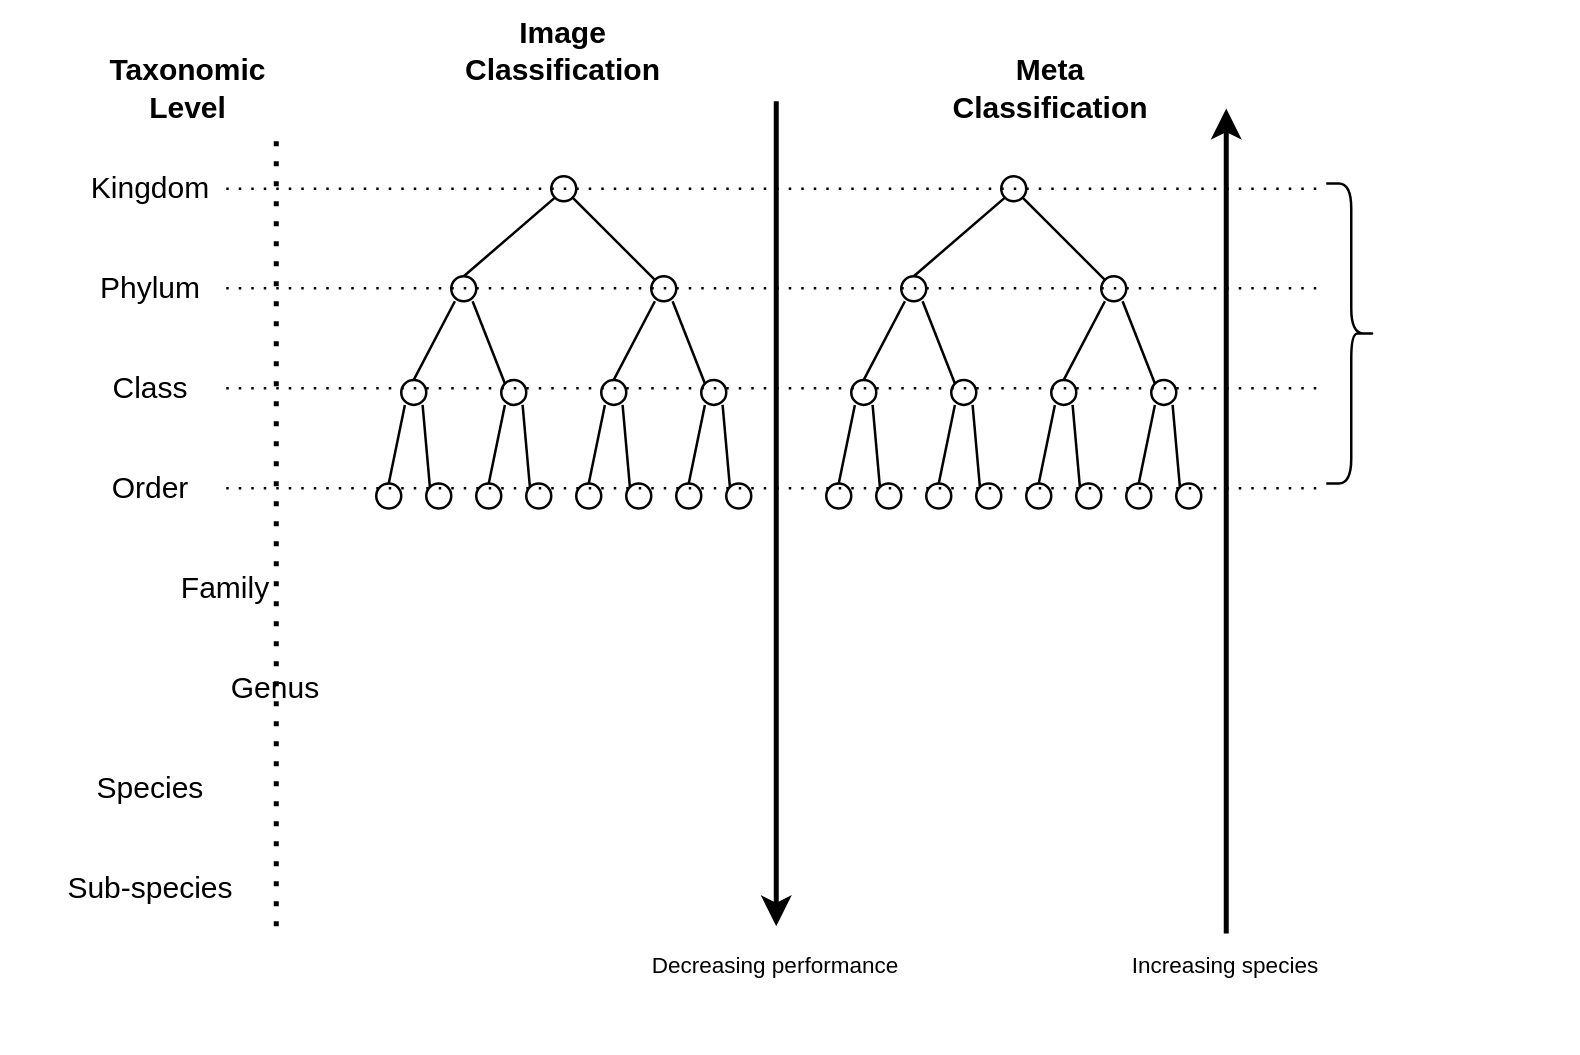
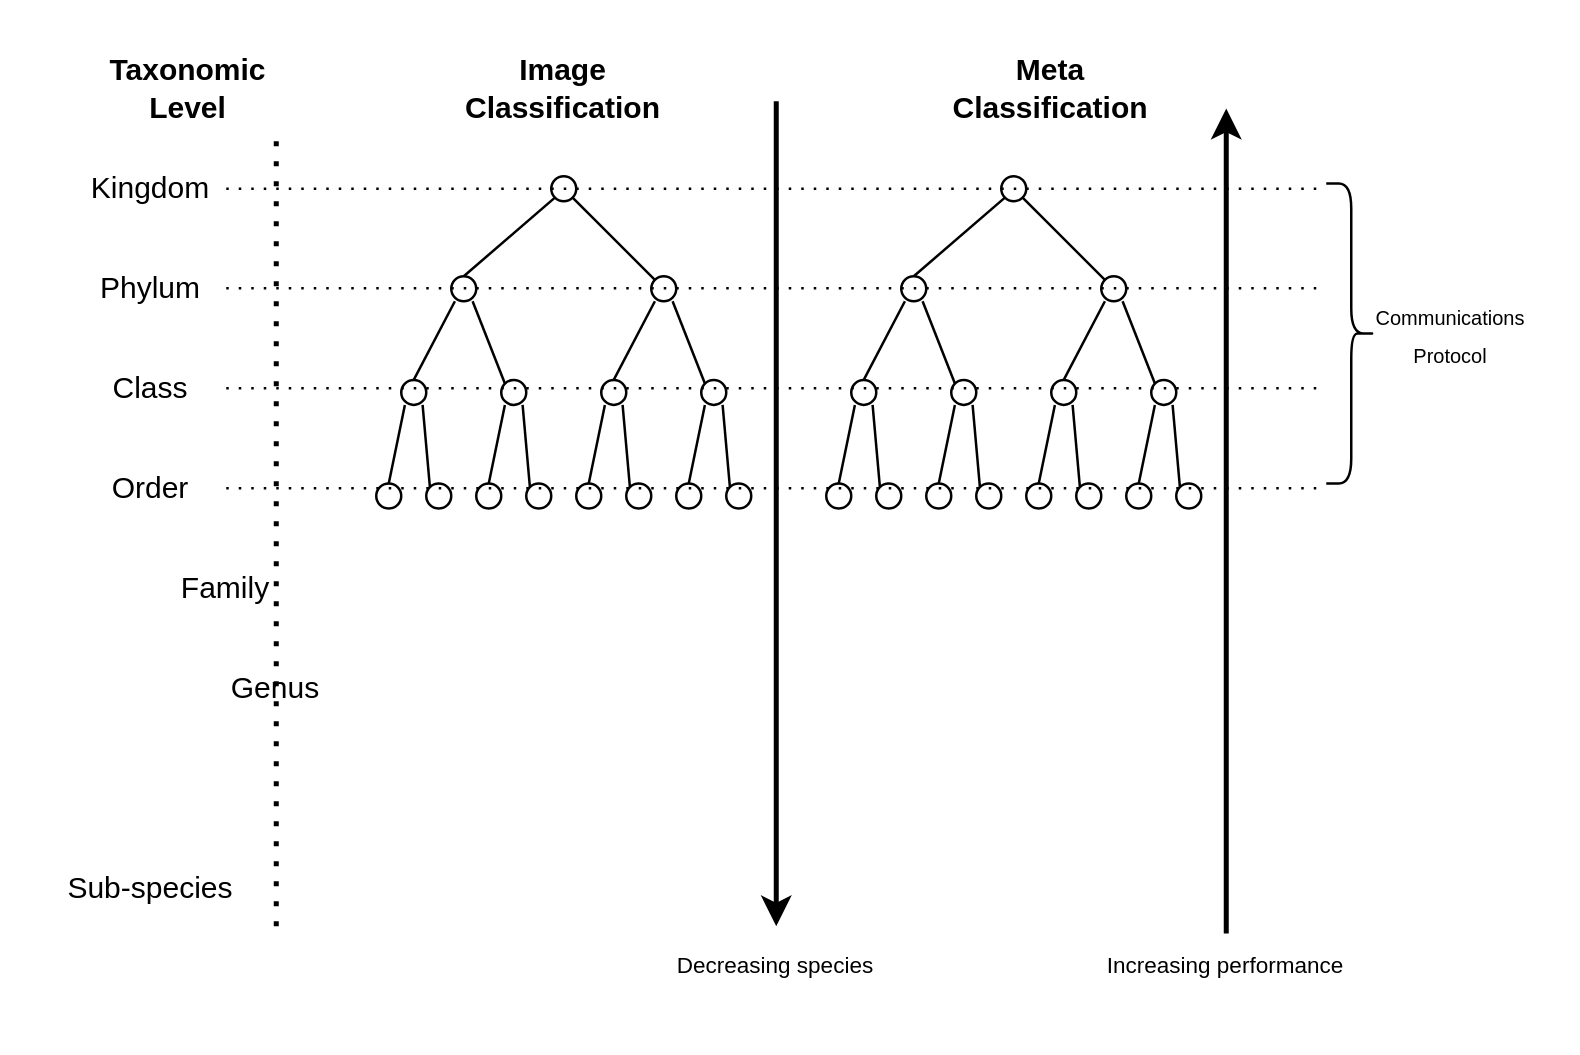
node "Image Classification": moved (564, 51) -> (564, 89)
node "Communications Protocol": added
node "Species": removed
node "Decreasing performance": label "Decreasing performance" -> "Decreasing species"
node "Increasing species": label "Increasing species" -> "Increasing performance"
